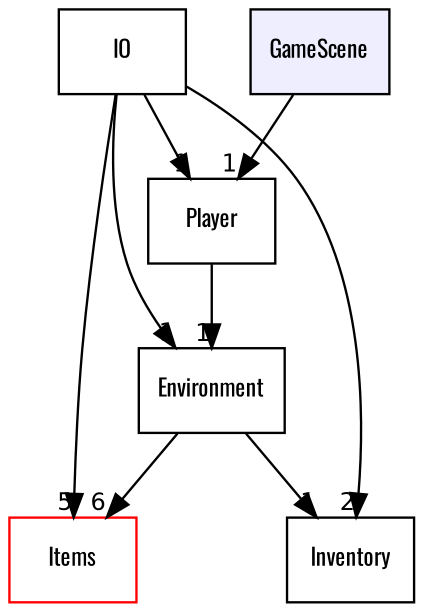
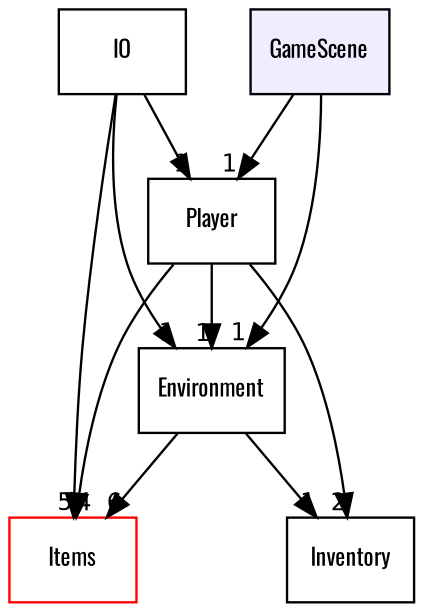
edge "GameScene" -> "Environment": added
edge "IO" -> "Inventory": now "Player" -> "Inventory"
edge "Player" -> "Items": added
